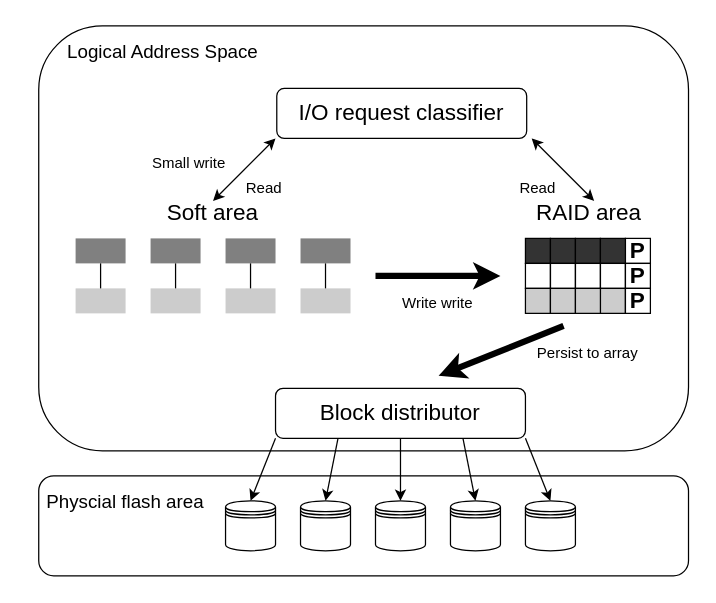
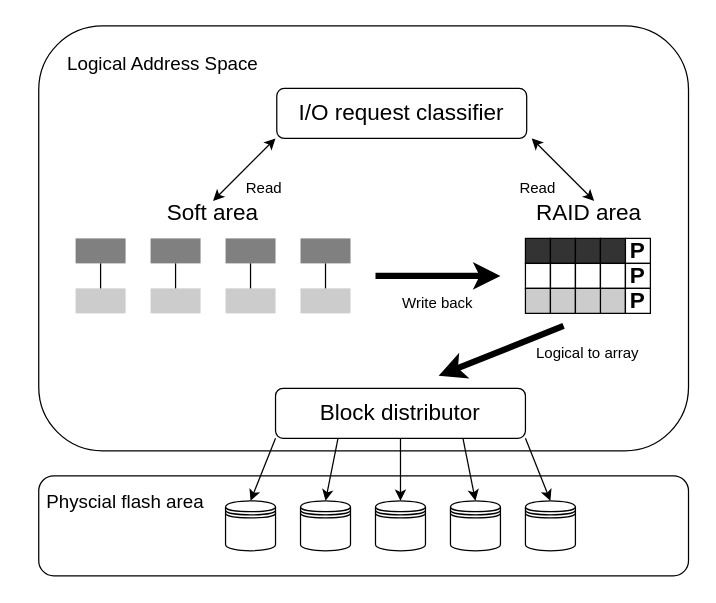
node "Logical Address Space": moved (163, 51) -> (163, 63)
node "Small write": removed
node "Write write": label "Write write" -> "Write back"
node "Persist to array": label "Persist to array" -> "Logical to array"
